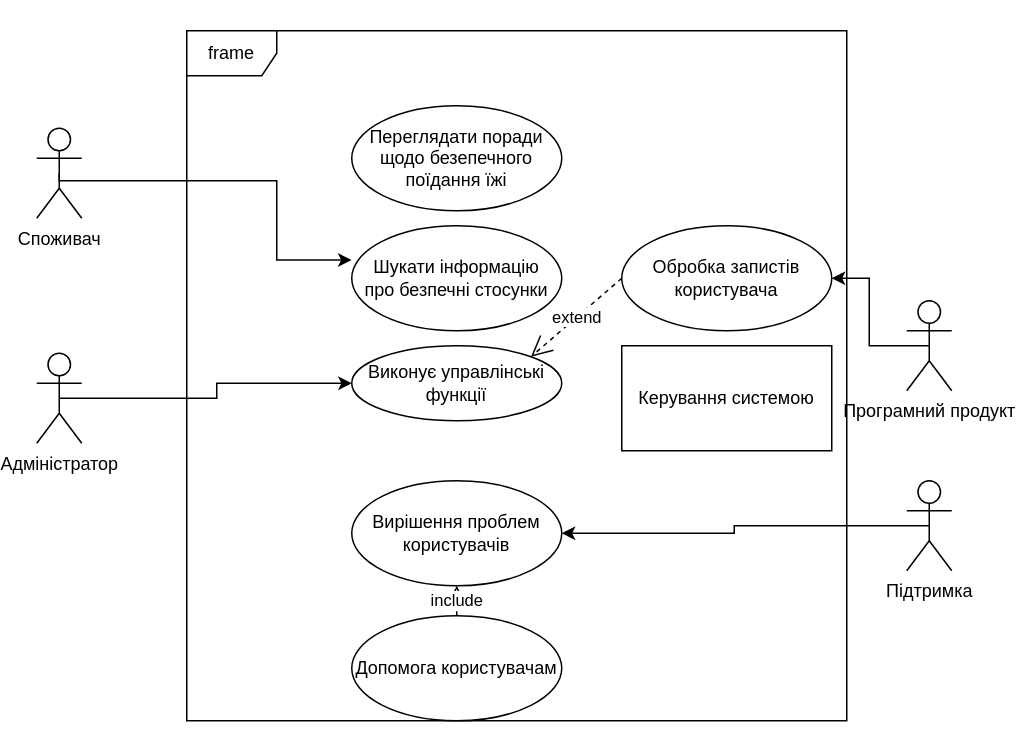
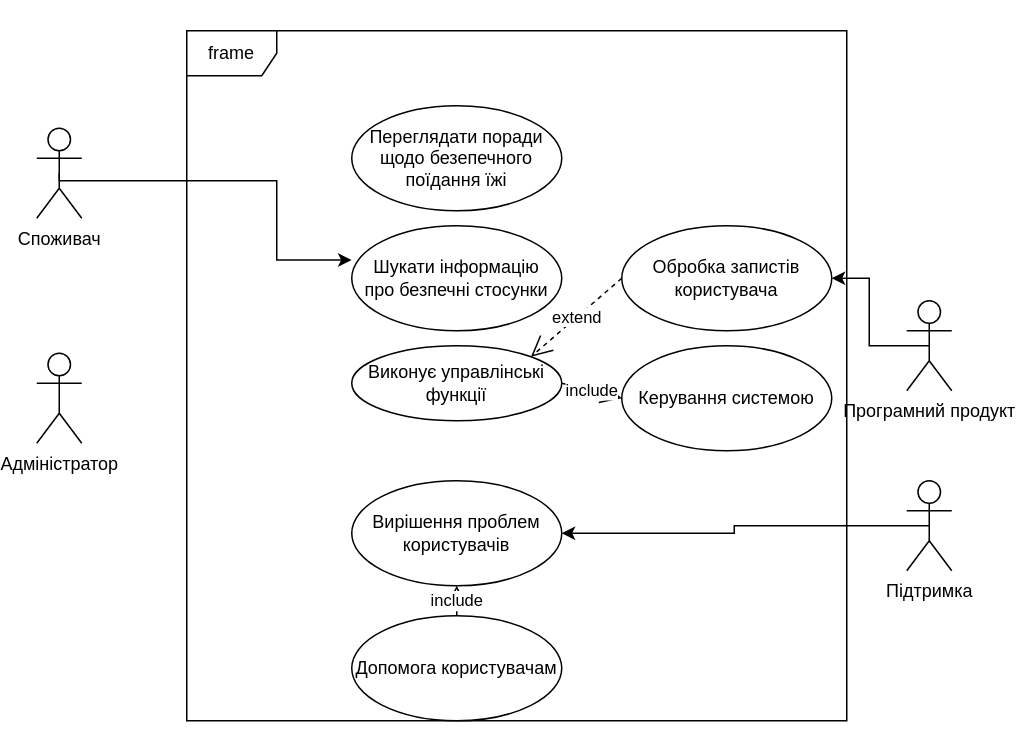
edge "Виконує управлінські функції" -> "Керування системою": added, label "include"
edge "Адміністратор" -> "Виконує управлінські функції": removed
node "Керування системою": shape rectangle -> ellipse
